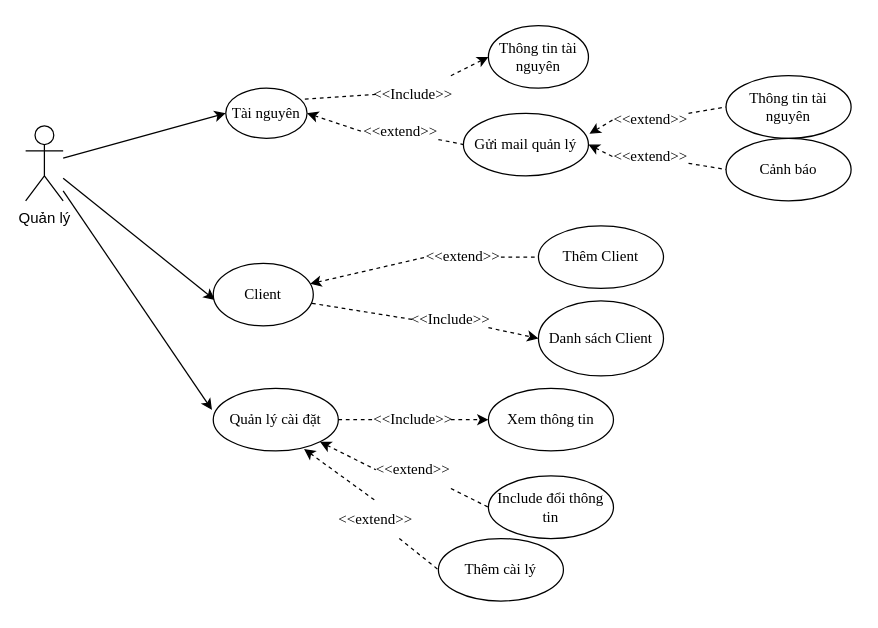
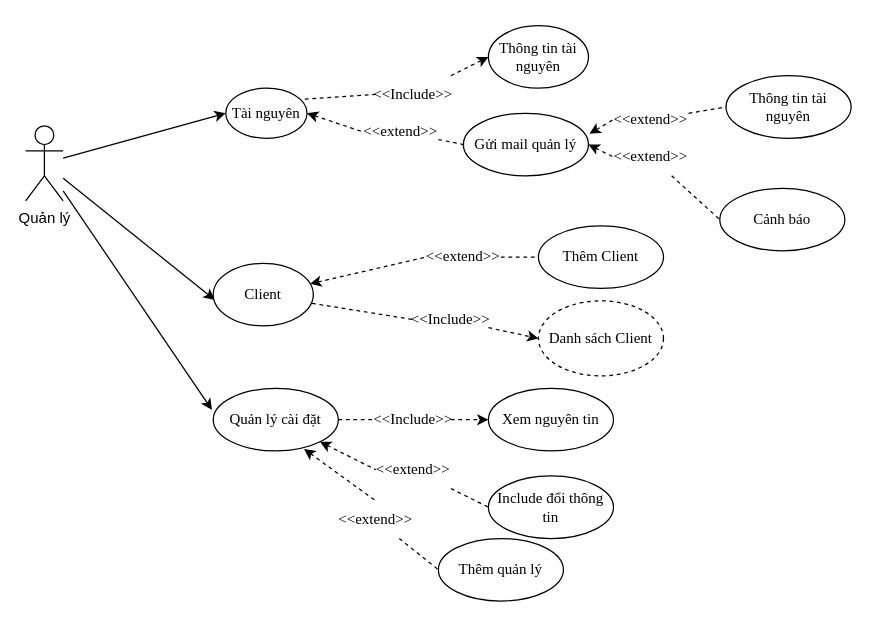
node "Cảnh báo": moved (788, 169) -> (782, 219)
node "Danh sách Client": style solid -> dashed
node "Xem thông tin": label "Xem thông tin" -> "Xem nguyên tin"
node "Thêm cài lý": label "Thêm cài lý" -> "Thêm quản lý"
